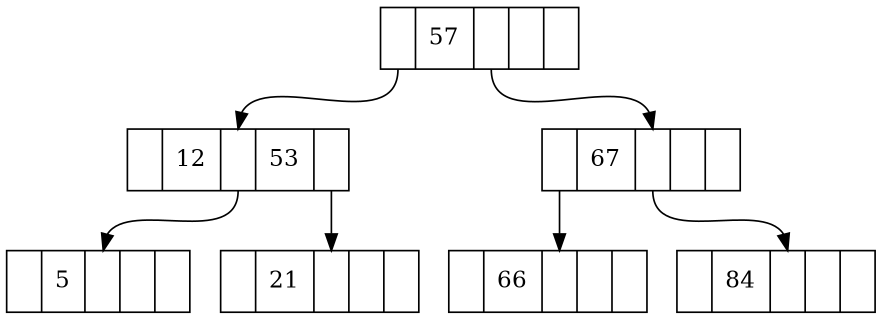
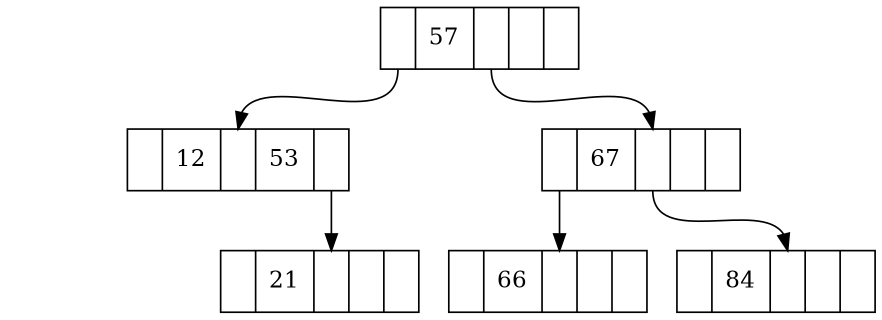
node "5": removed
